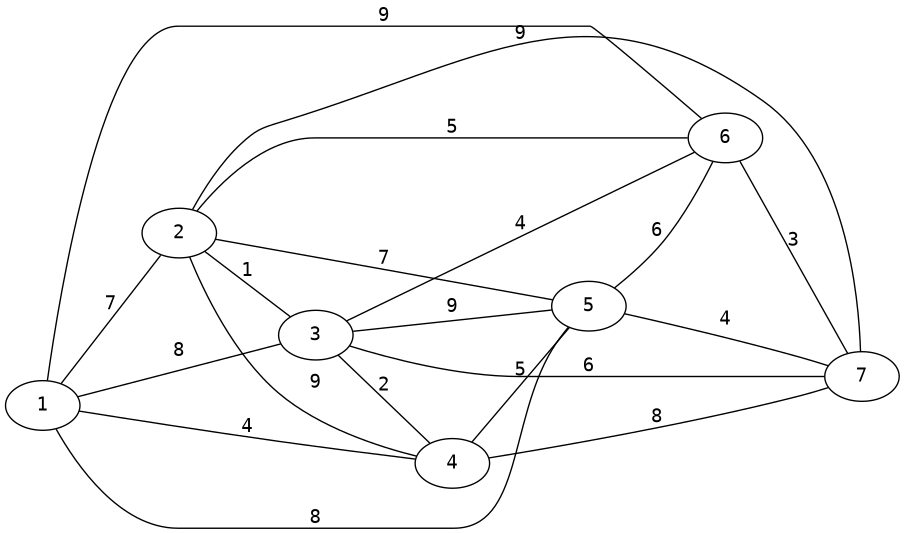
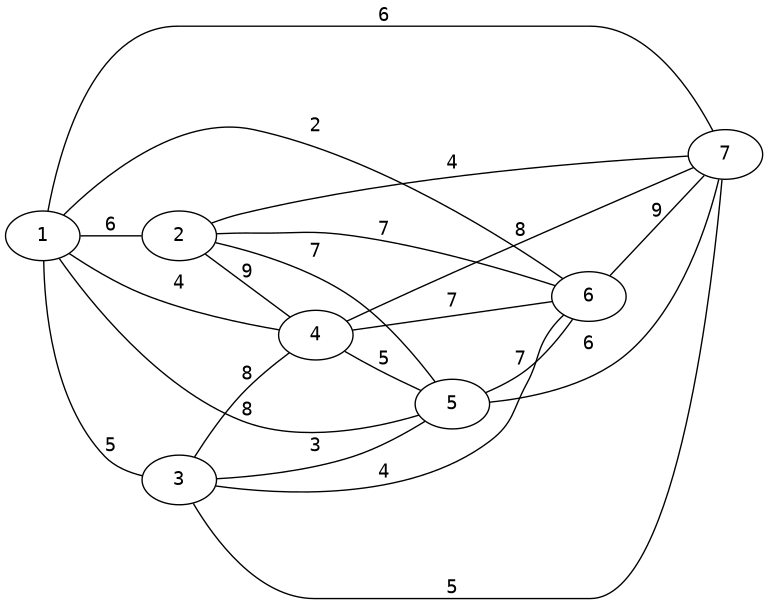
edge "6" -- "1": label "9" -> "2"
edge "7" -- "1": added, label "6"
edge "2" -- "7": label "9" -> "4"
edge "6" -- "2": label "5" -> "7"
edge "6" -- "5": label "6" -> "7"
edge "6" -- "7": label "3" -> "9"
edge "2" -- "3": removed, label "1"
edge "2" -- "1": label "7" -> "6"
edge "5" -- "3": label "9" -> "3"
edge "6" -- "4": added, label "7"
edge "5" -- "7": label "4" -> "6"
edge "3" -- "1": label "8" -> "5"
edge "3" -- "7": label "6" -> "5"
edge "3" -- "4": label "2" -> "8"
